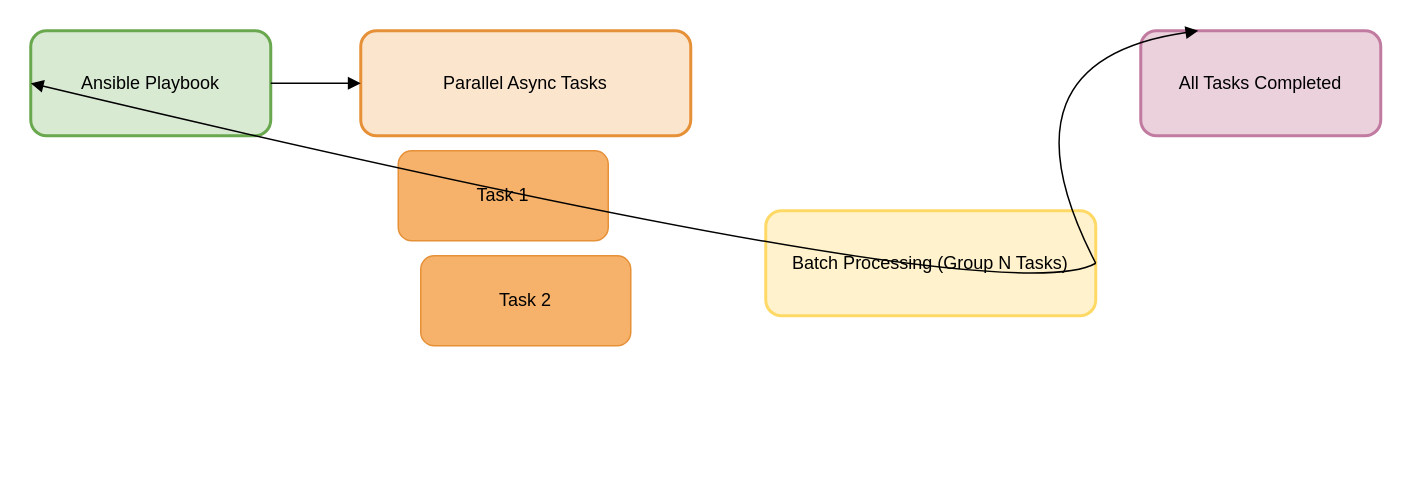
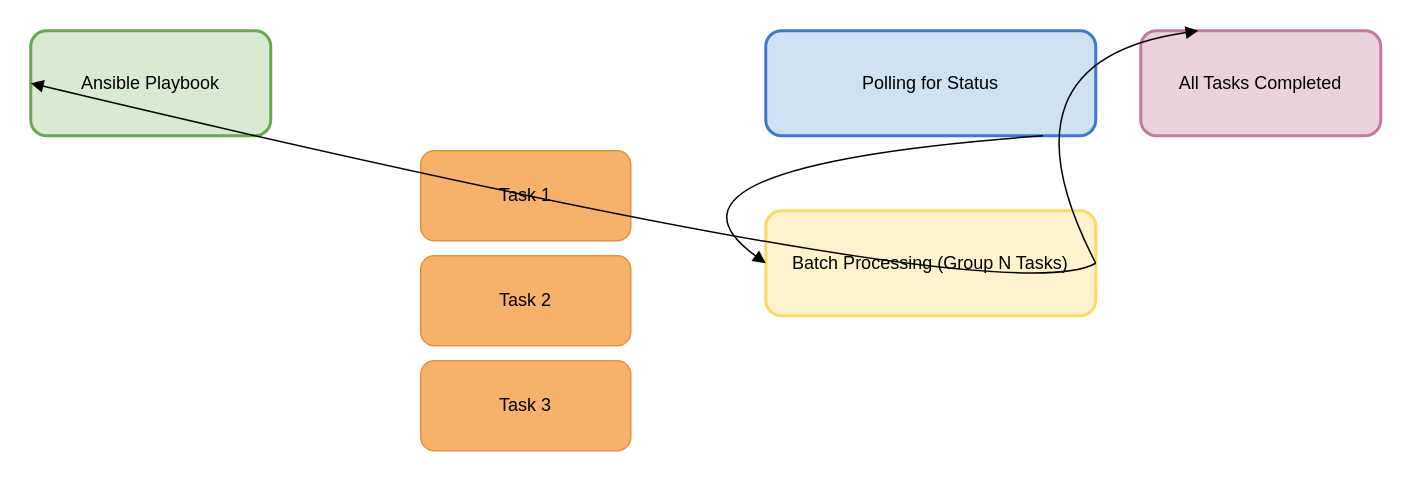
edge "Ansible Playbook" -> "Parallel Async Tasks": removed
node "Parallel Async Tasks": removed
node "Polling for Status": added
edge "Polling for Status" -> "Batch Processing (Group N Tasks)": added
node "Task 1": moved (503, 196) -> (526, 196)
node "Task 3": added
